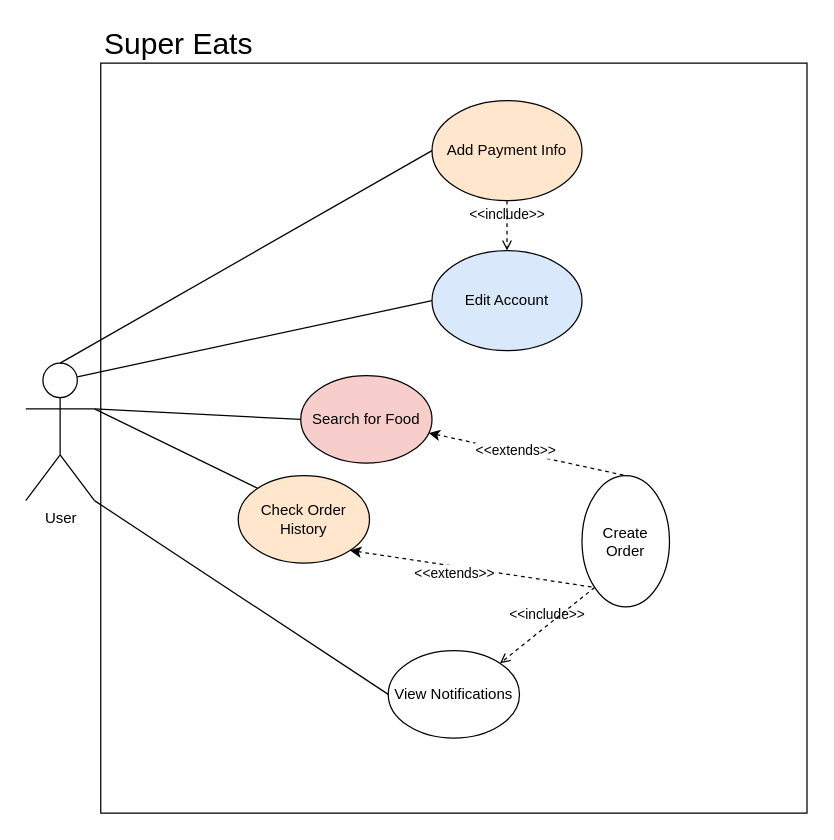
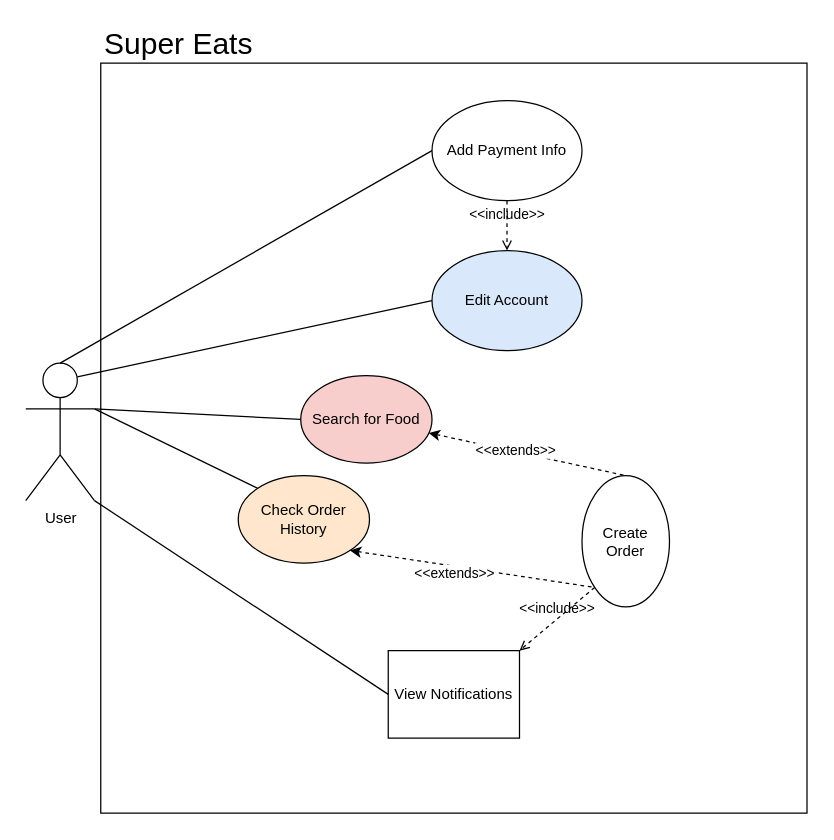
node "Add Payment Info": fillcolor #ffe6cc -> #ffffff
node "View Notifications": shape ellipse -> rectangle
